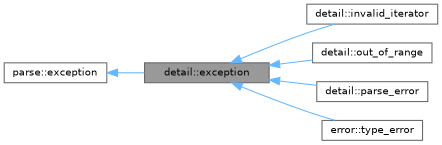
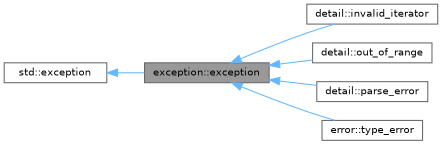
node "parse::exception": label "parse::exception" -> "std::exception"
node "detail::exception": label "detail::exception" -> "exception::exception"
